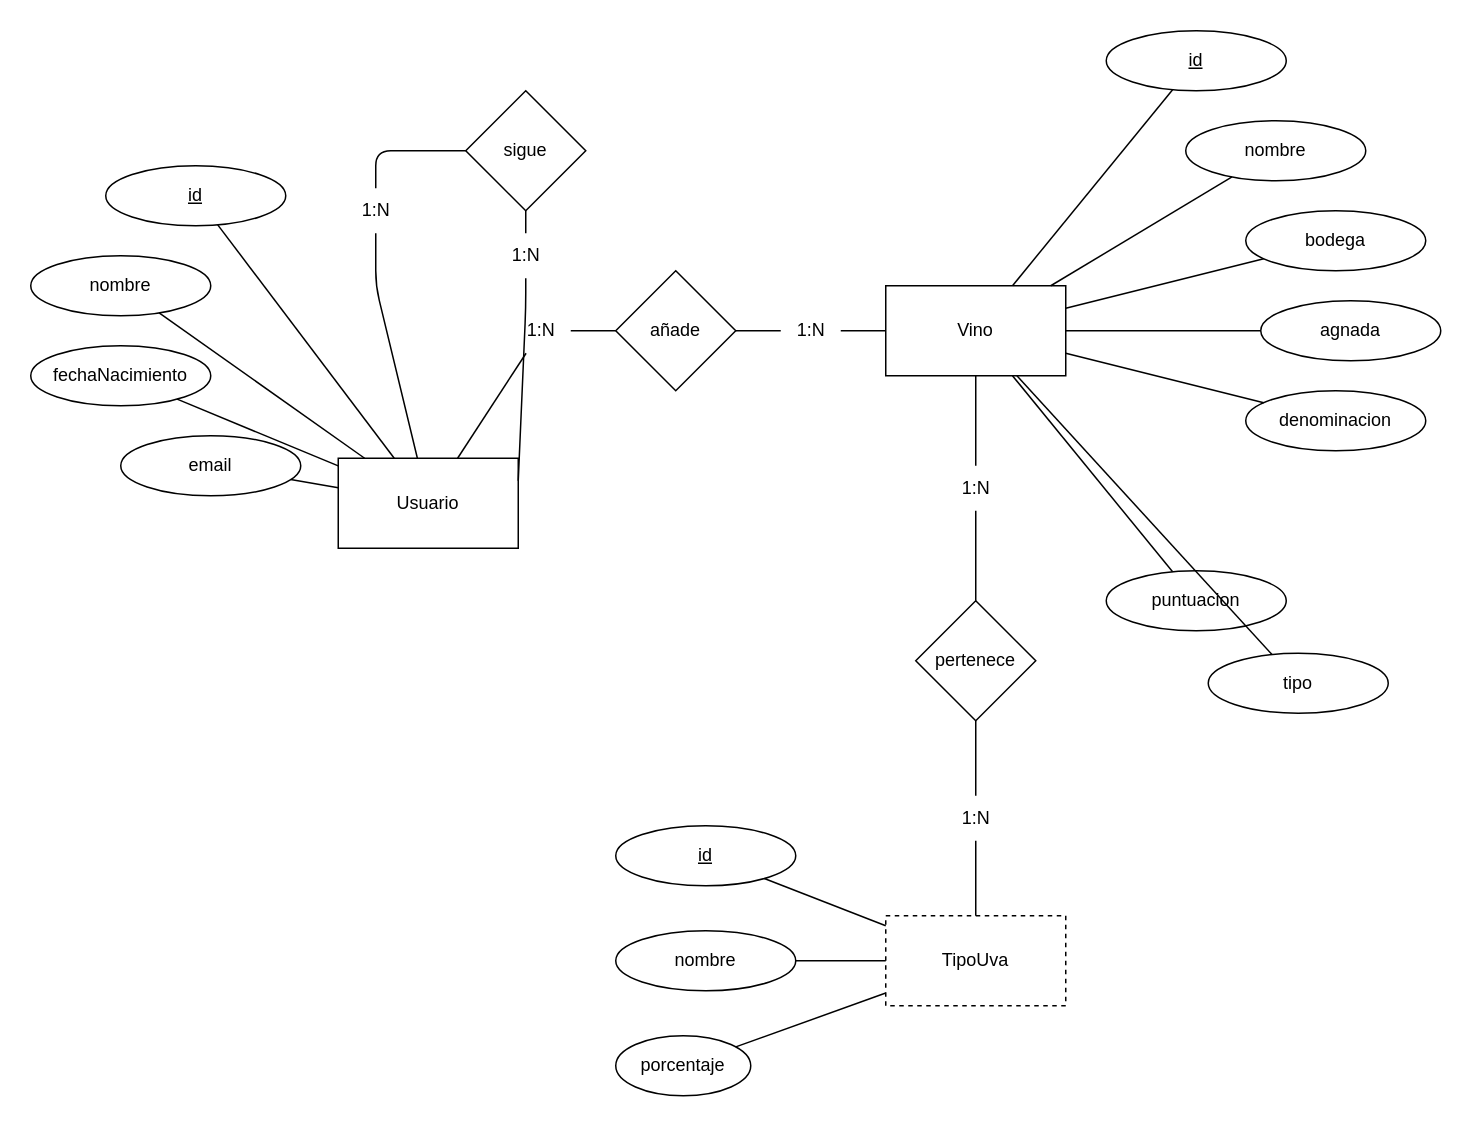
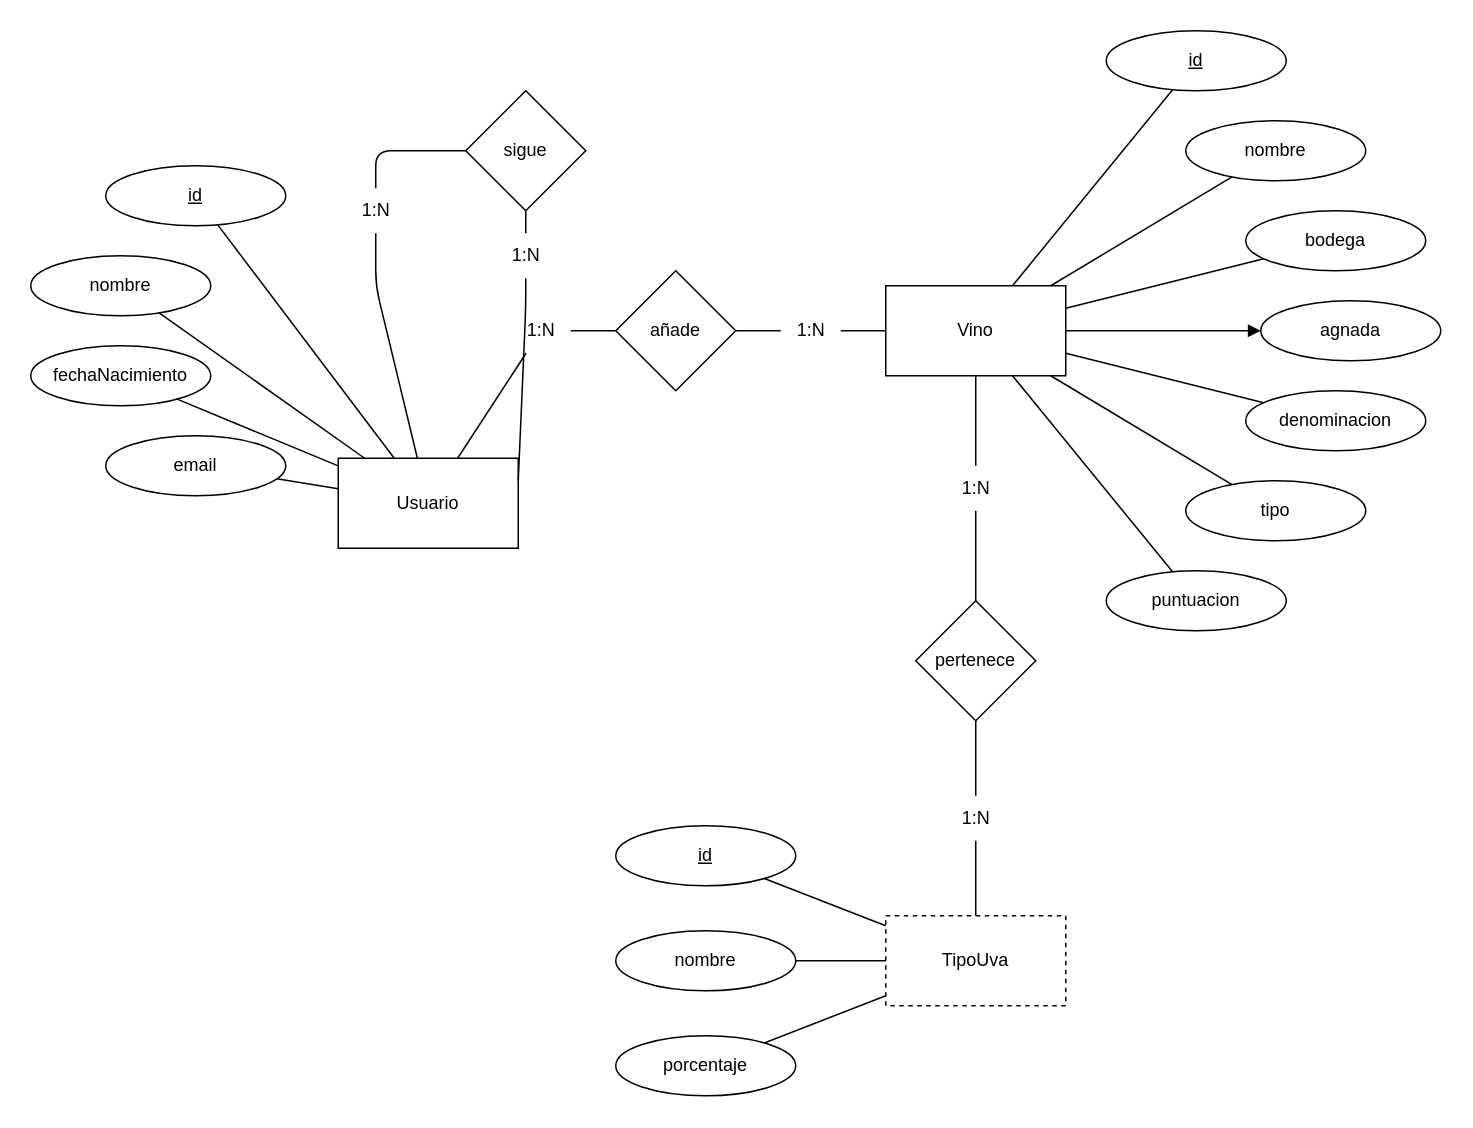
edge "Vino" -- "agnada": arrowhead none -> block
node "email": moved (211, 466) -> (196, 466)
node "tipo": moved (1298, 683) -> (1276, 511)
node "porcentaje": size 135x60 -> 180x60
